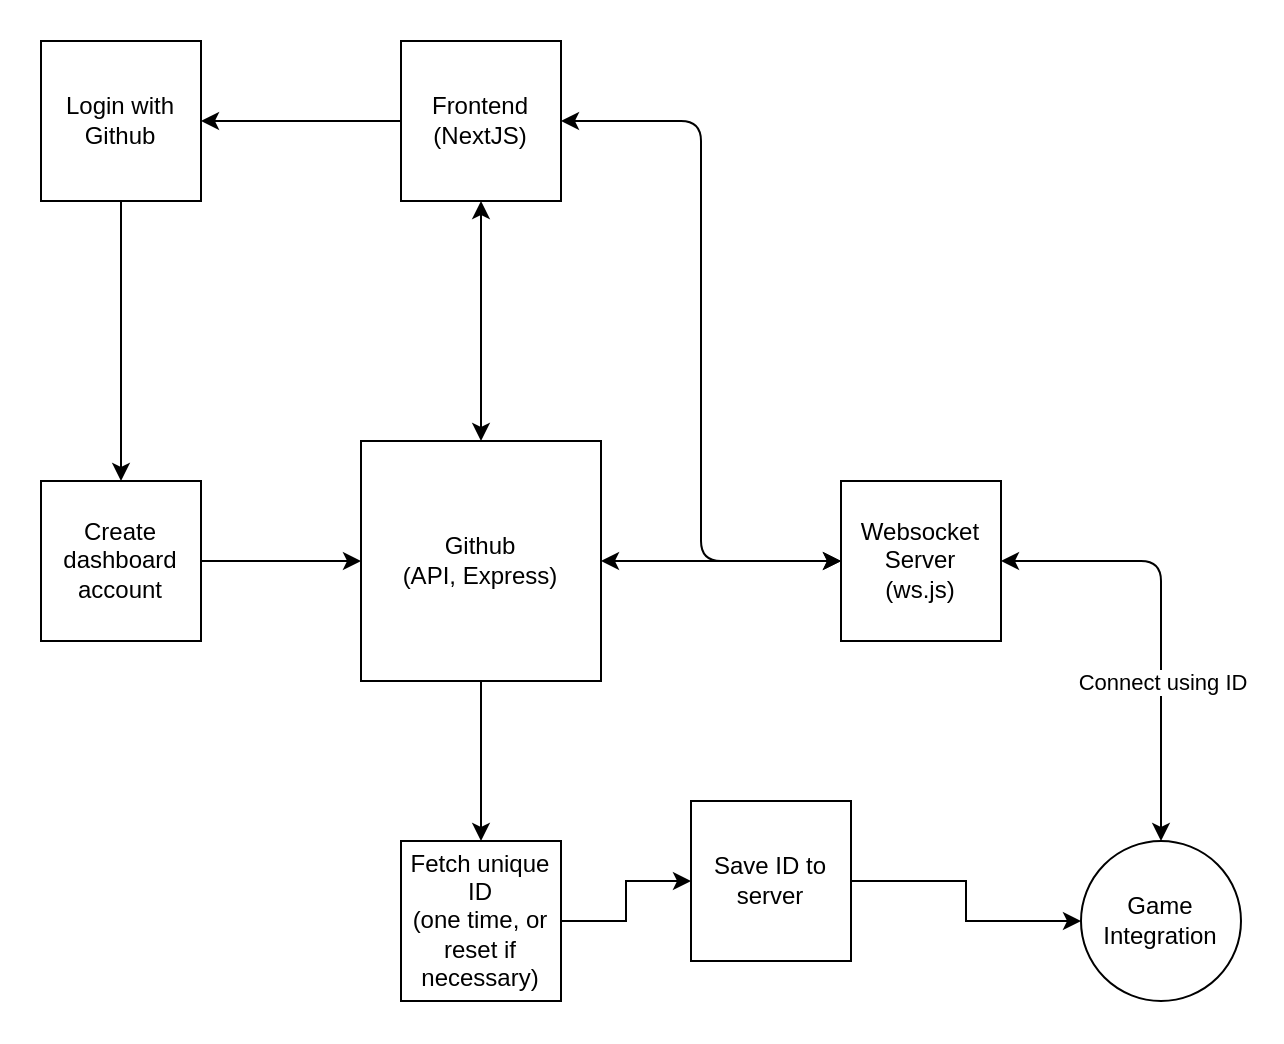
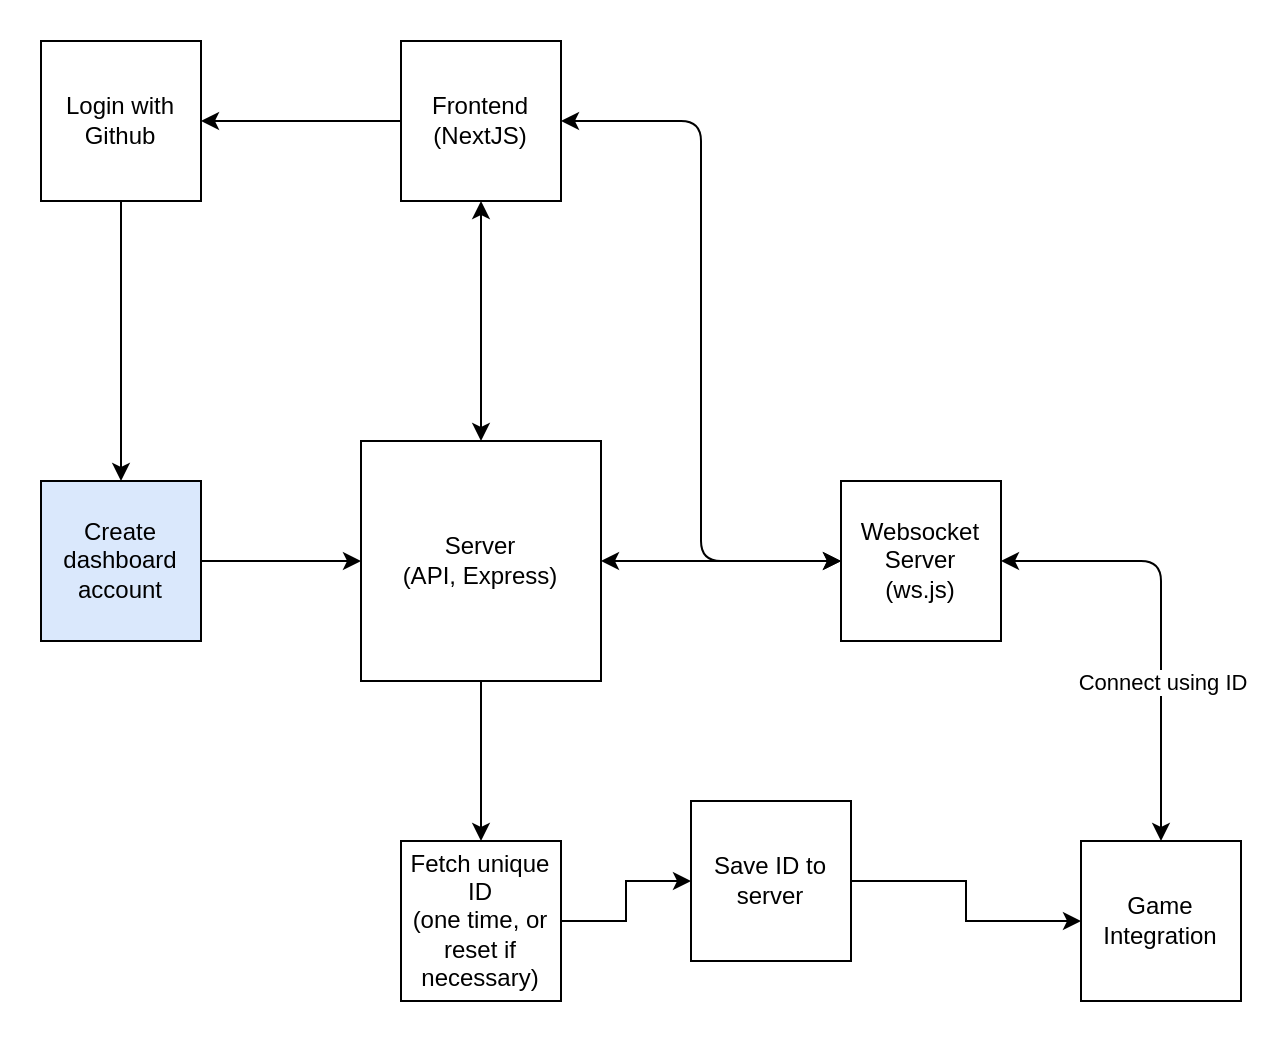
node "Create dashboard account": fillcolor #ffffff -> #dae8fc
node "Github (API, Express)": label "Github (API, Express)" -> "Server (API, Express)"
node "Game Integration": shape ellipse -> rectangle
